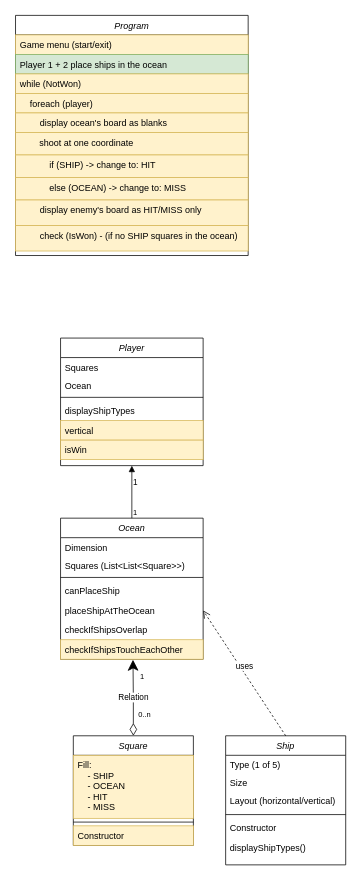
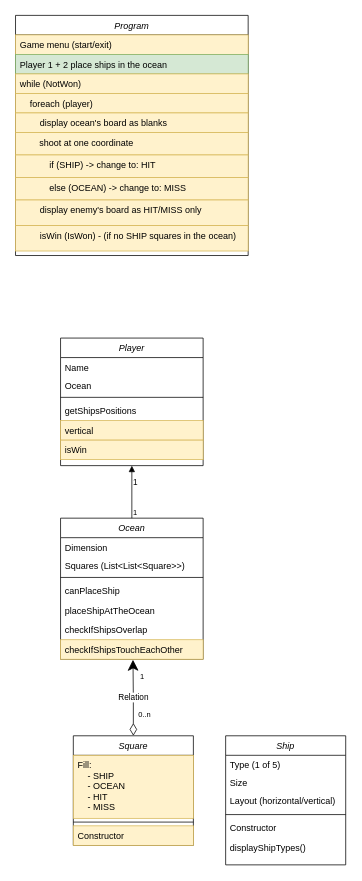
node "check (IsWon) - (if no SHIP squares in the ocean)": label "check (IsWon) - (if no SHIP squares in the ocean)" -> "isWin (IsWon) - (if no SHIP squares in the ocean)"
node "Squares": label "Squares" -> "Name"
node "displayShipTypes": label "displayShipTypes" -> "getShipsPositions"
edge "Ship" -> "placeShipAtTheOcean": removed, label "uses"
